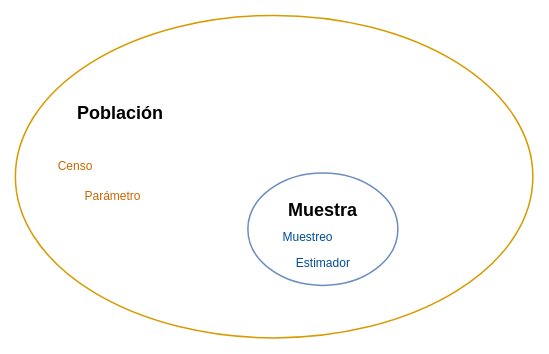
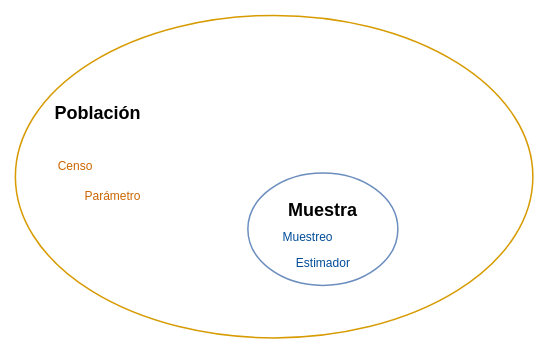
node "Población": moved (120, 113) -> (98, 113)
